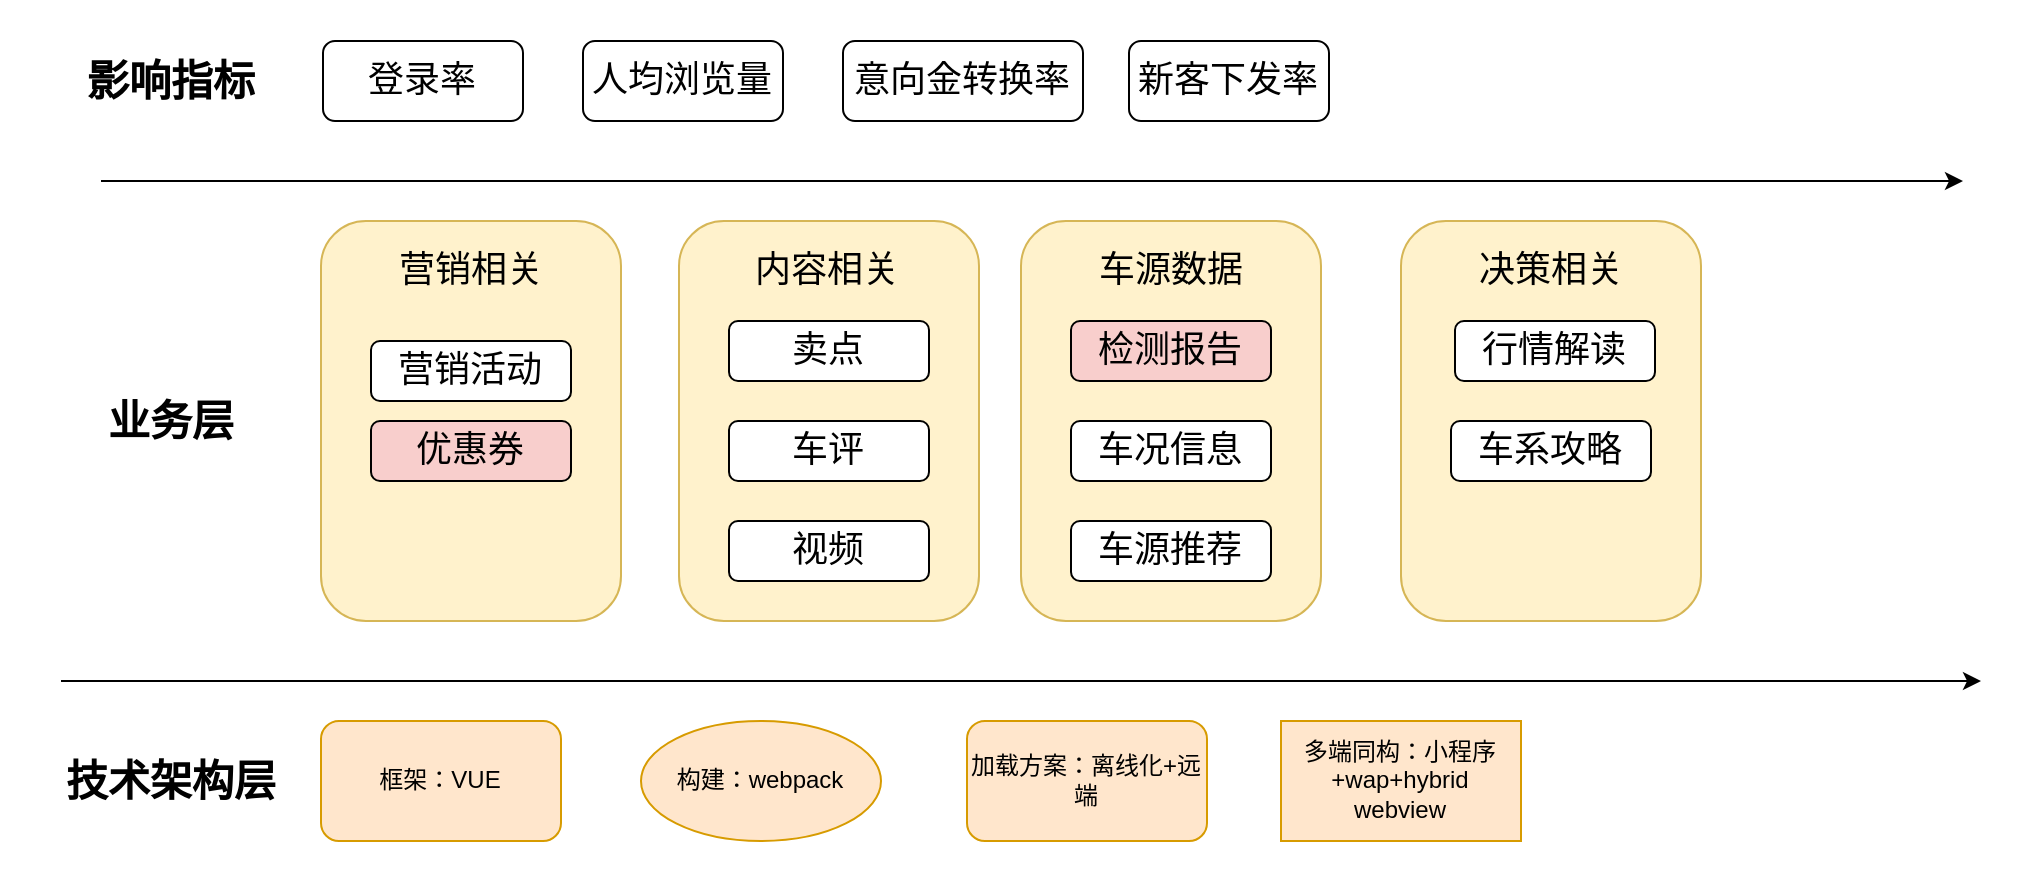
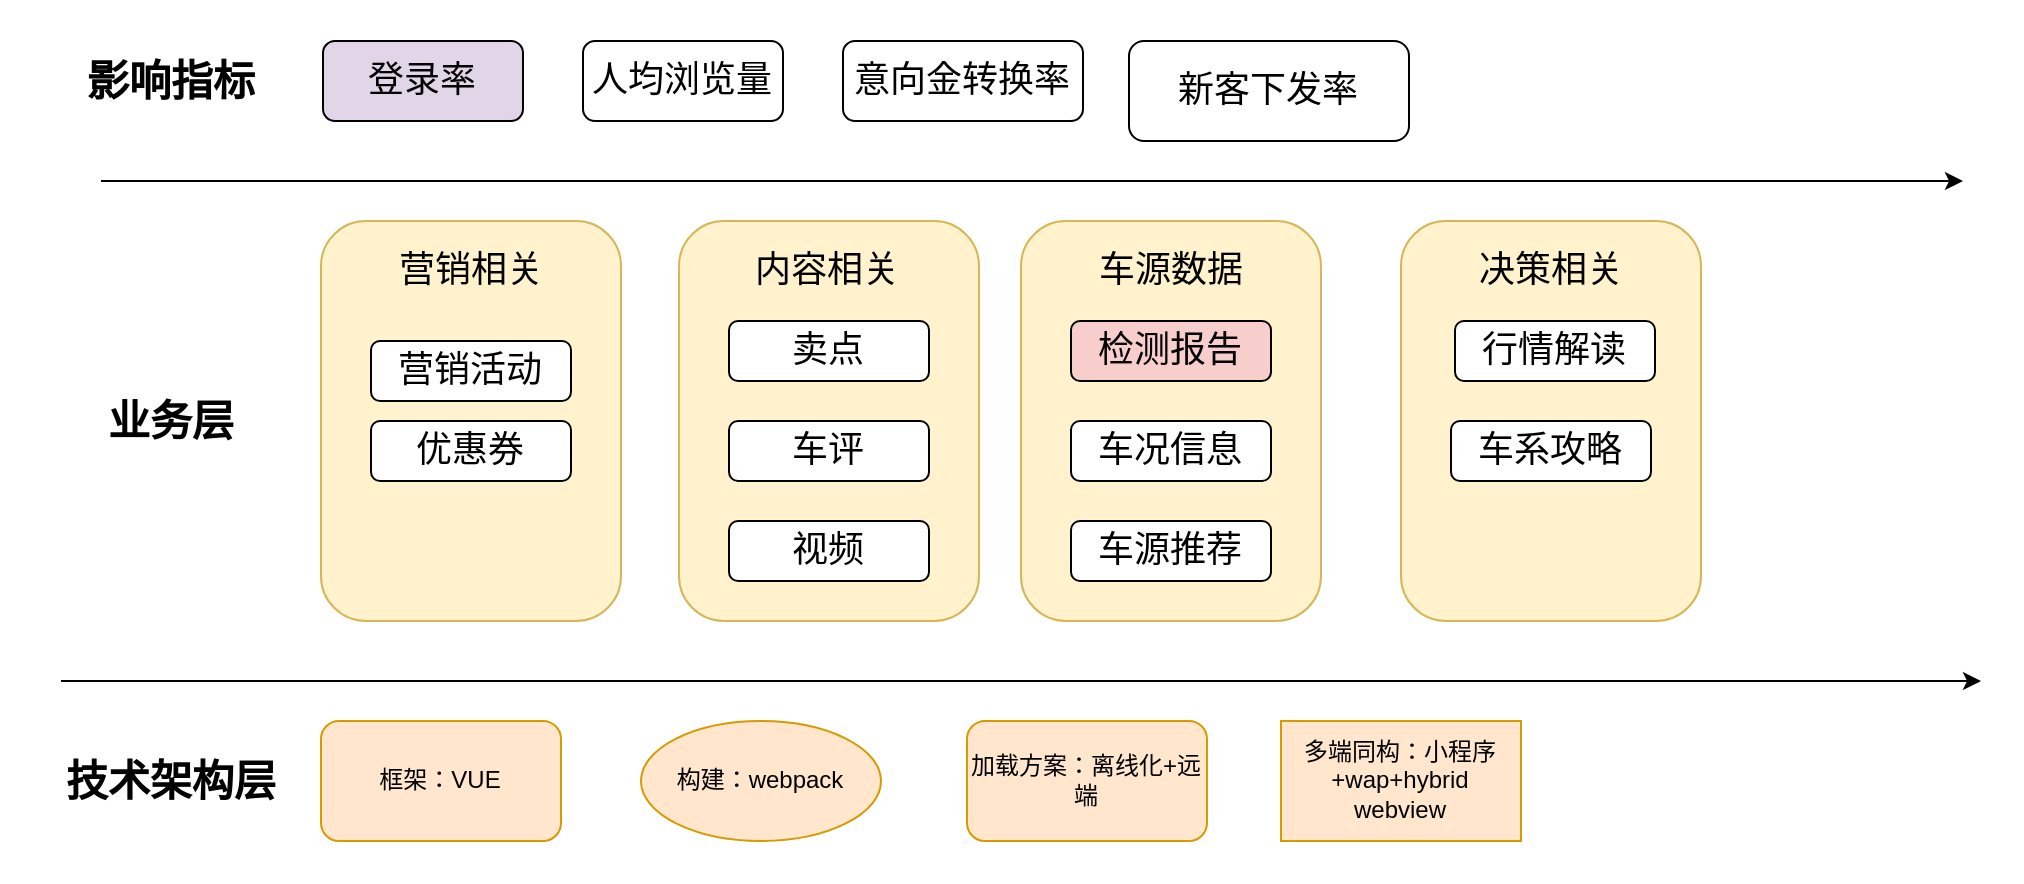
node "登录率": fillcolor #ffffff -> #e1d5e7
node "新客下发率": size 200x80 -> 280x100
node "优惠券": fillcolor #f8cecc -> #ffffff
